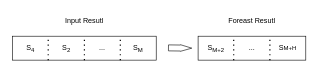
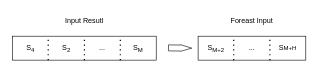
node "Foreast Resutl": label "Foreast Resutl" -> "Foreast Input"
